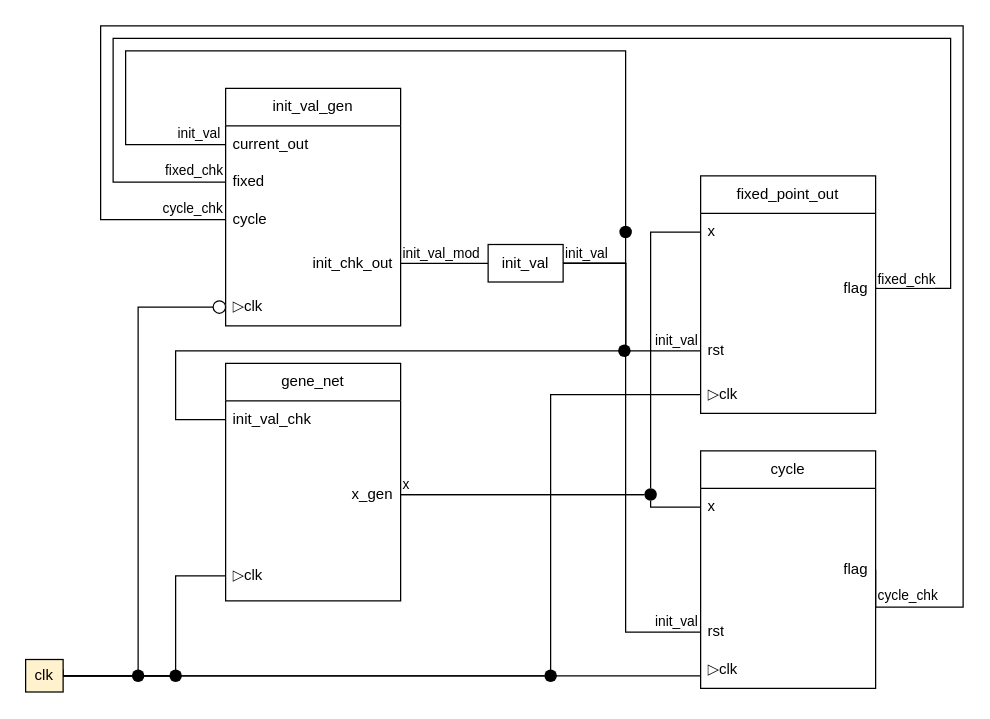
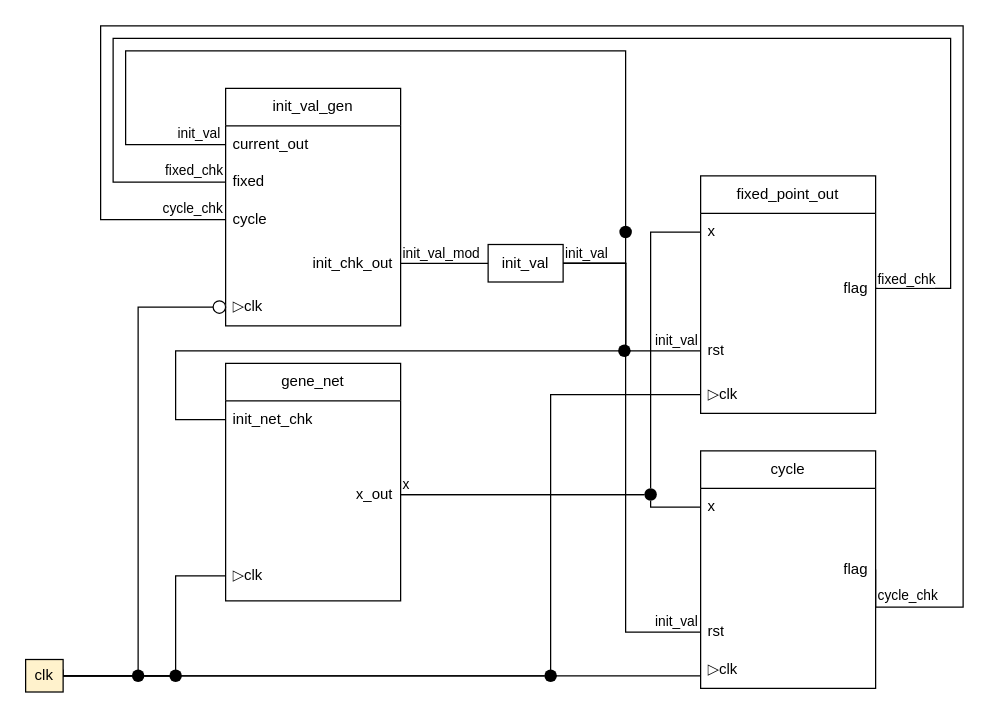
node "init_val_chk": label "init_val_chk" -> "init_net_chk"
node "x_gen": label "x_gen" -> "x_out"
